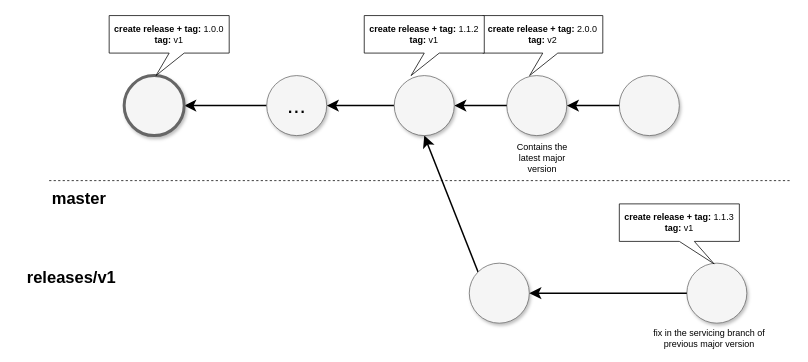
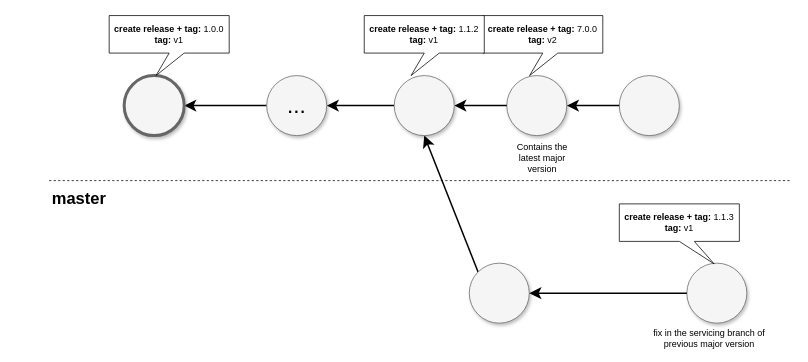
node "create release + tag: 2.0.0 tag: v2": label "create release + tag: 2.0.0 tag: v2" -> "create release + tag: 7.0.0 tag: v2"
node "releases/v1": removed
